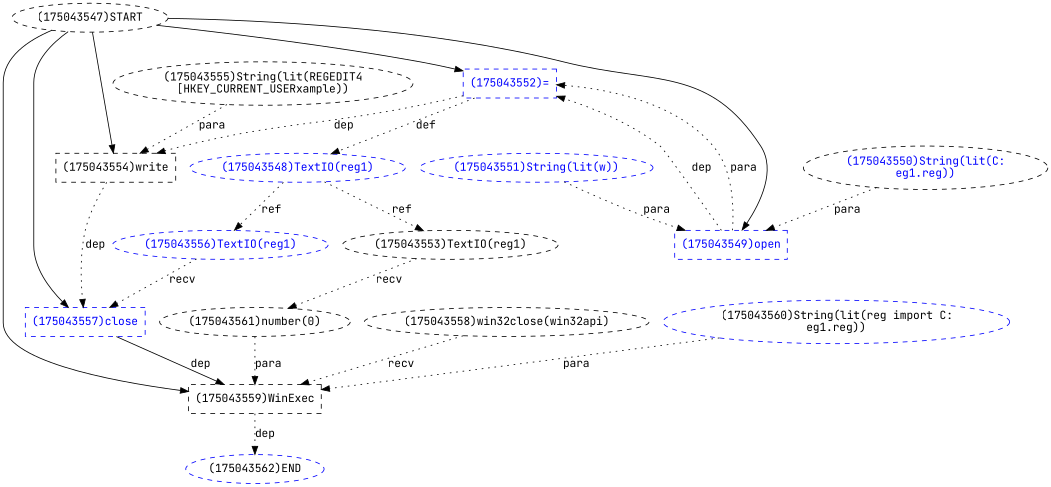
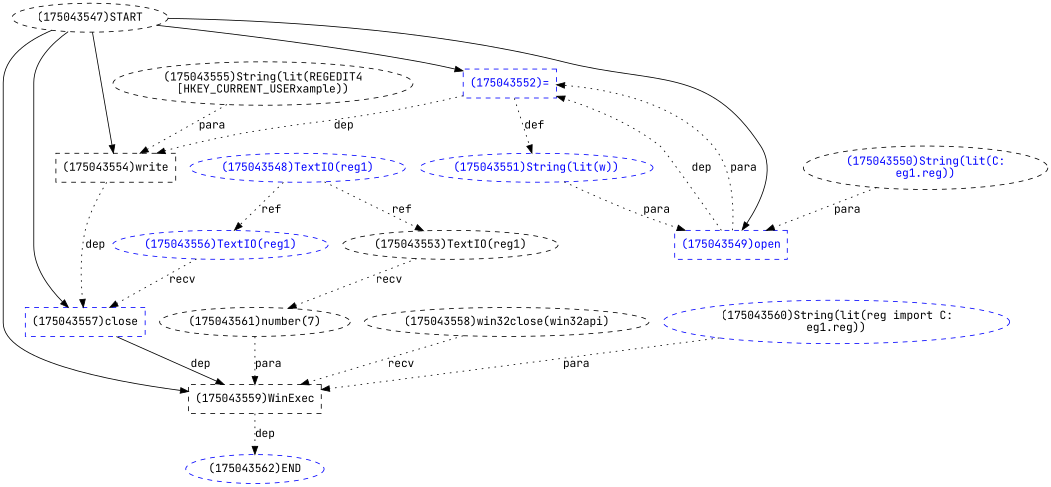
edge "(175043552)=" -> "(175043548)TextIO(reg1)": now "(175043552)=" -> "(175043551)String(lit(w))"
node "(175043557)close": fontcolor blue -> black
node "(175043561)number(0)": label "(175043561)number(0)" -> "(175043561)number(7)"
